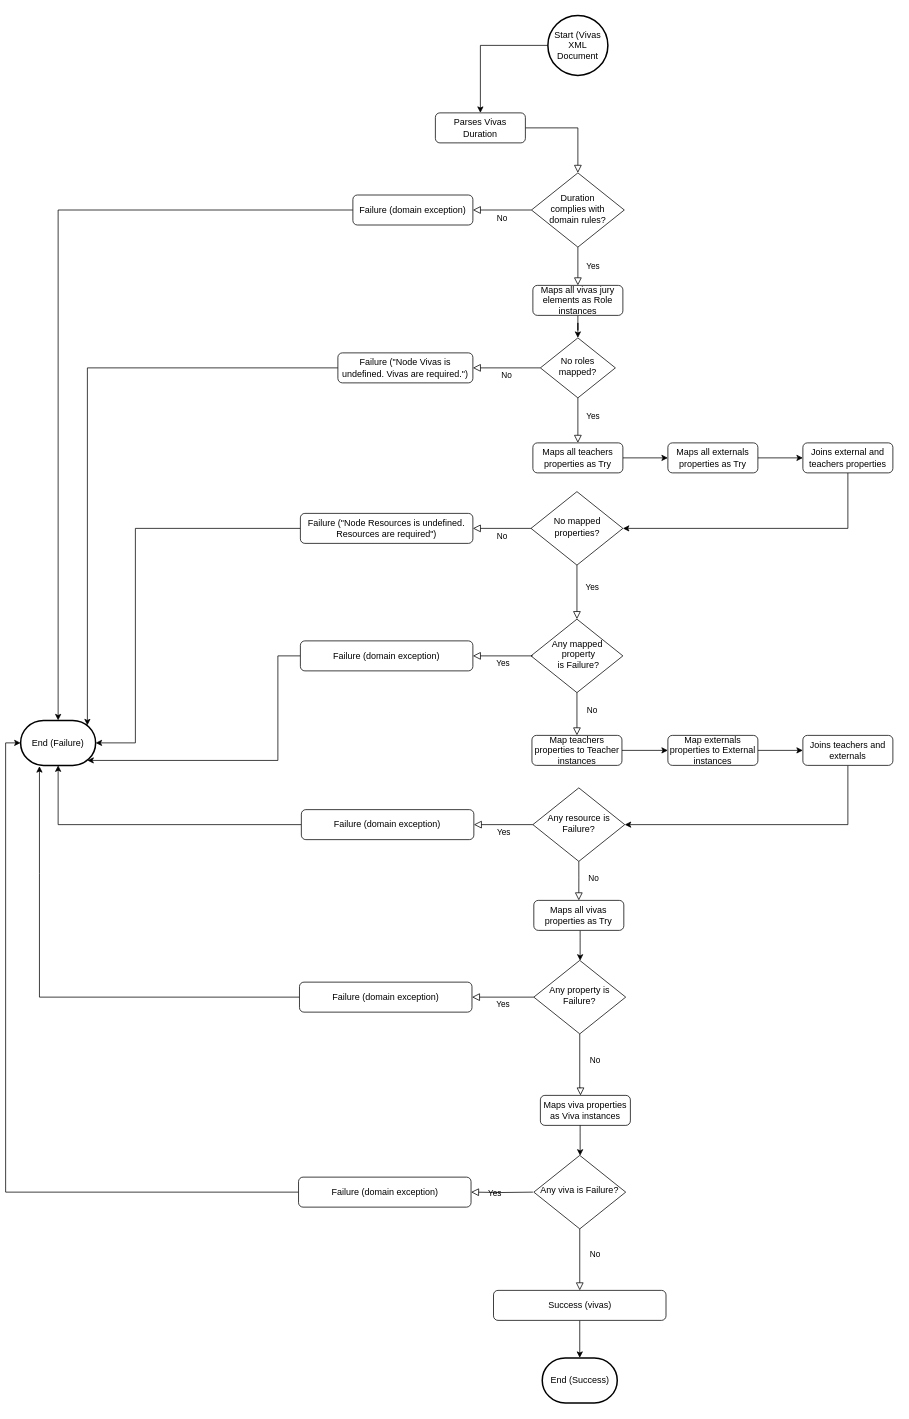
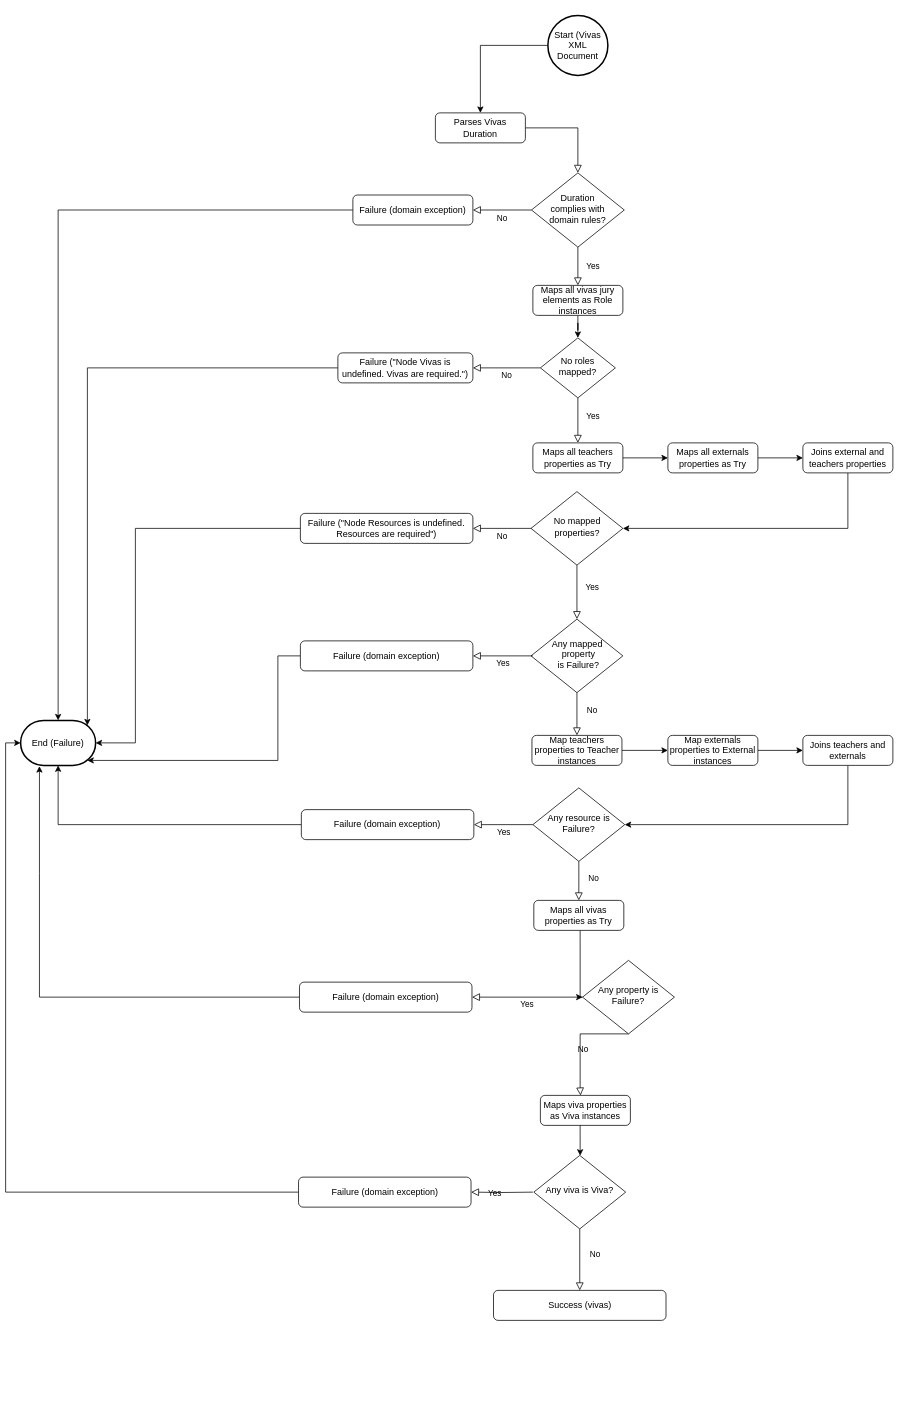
node "Any property is Failure?": moved (580, 997) -> (629, 997)
node "Any viva is Failure?": label "Any viva is Failure?" -> "Any viva is Viva?"
edge "Success (vivas)" -> "End (Success)": removed
node "End (Success)": removed
